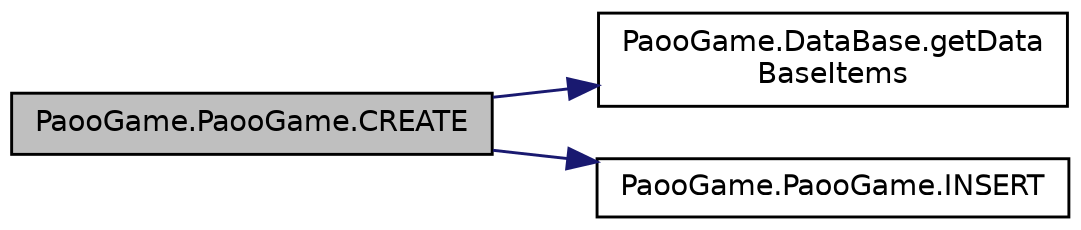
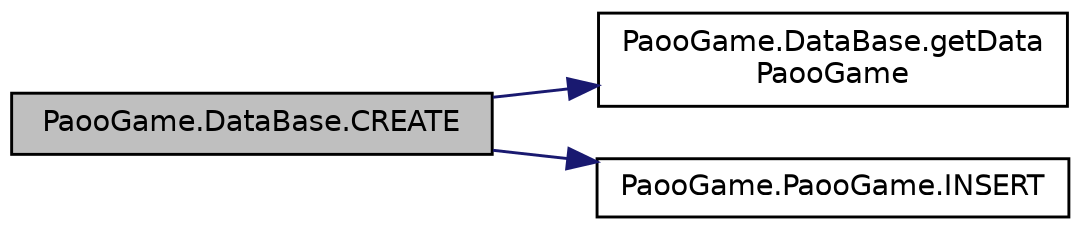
node "PaooGame.DataBase.getData BaseItems": label "PaooGame.DataBase.getData BaseItems" -> "PaooGame.DataBase.getData PaooGame"
node "PaooGame.PaooGame.CREATE": label "PaooGame.PaooGame.CREATE" -> "PaooGame.DataBase.CREATE"
